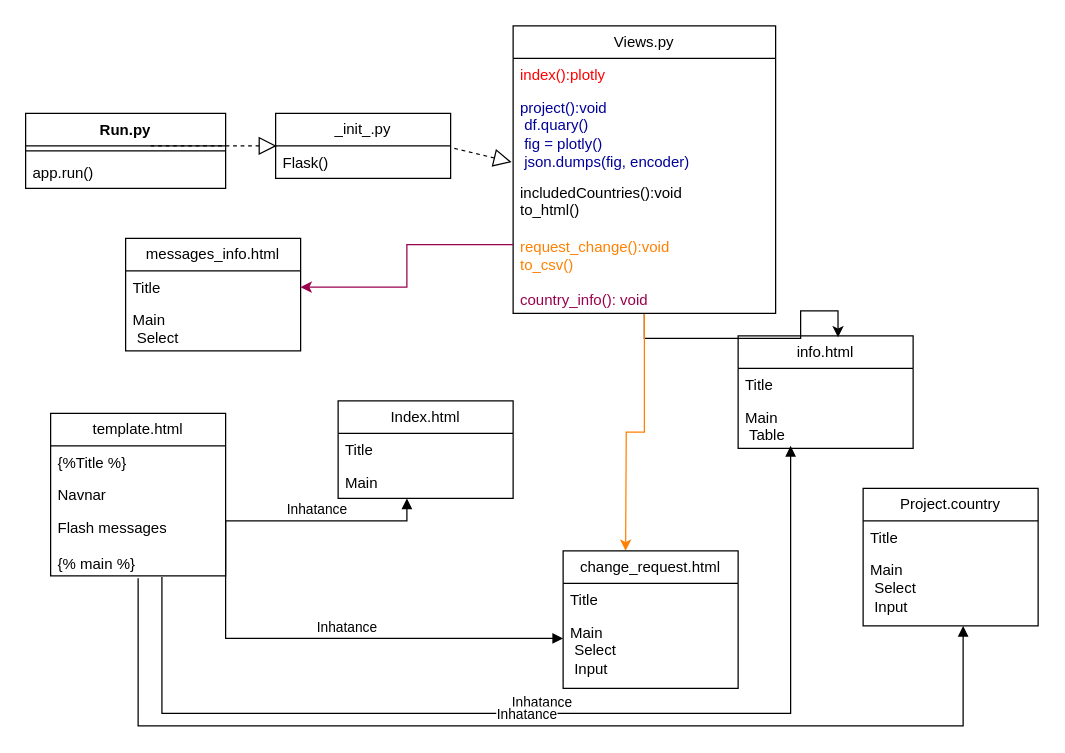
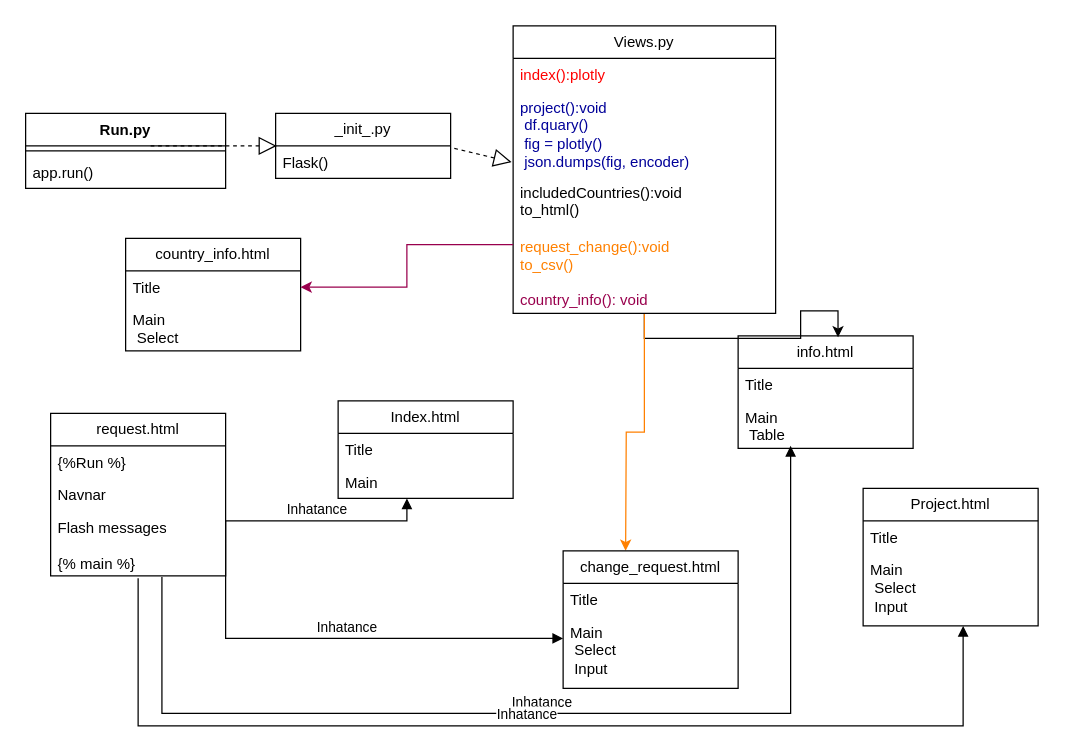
node "messages_info.html": label "messages_info.html" -> "country_info.html"
node "template.html": label "template.html" -> "request.html"
node "{%Title %}": label "{%Title %}" -> "{%Run %}"
node "Project.country": label "Project.country" -> "Project.html"
